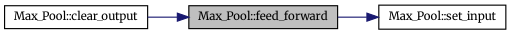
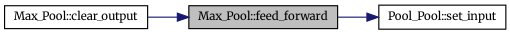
node "Max_Pool::set_input": label "Max_Pool::set_input" -> "Pool_Pool::set_input"
